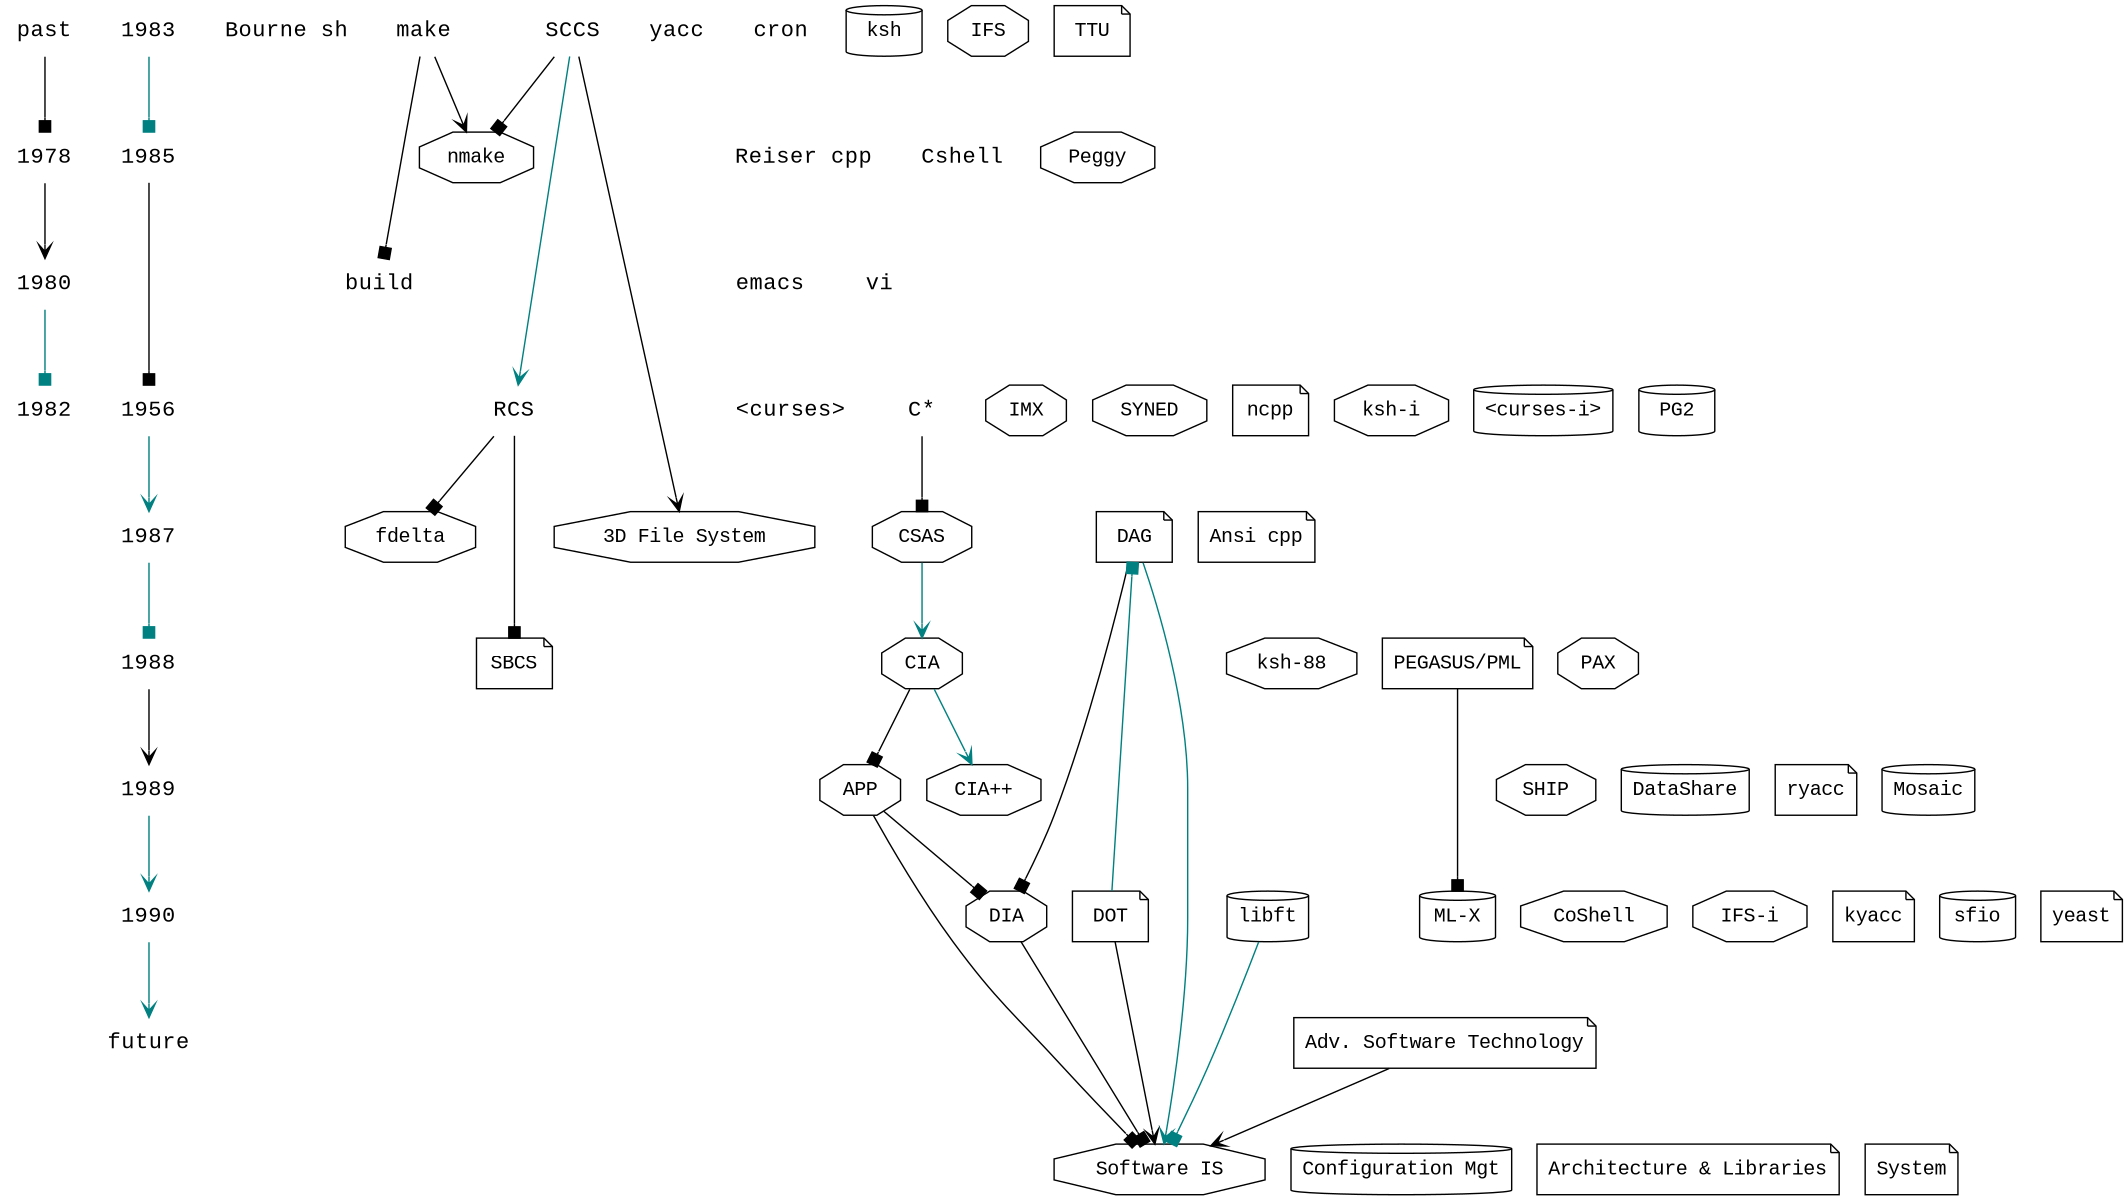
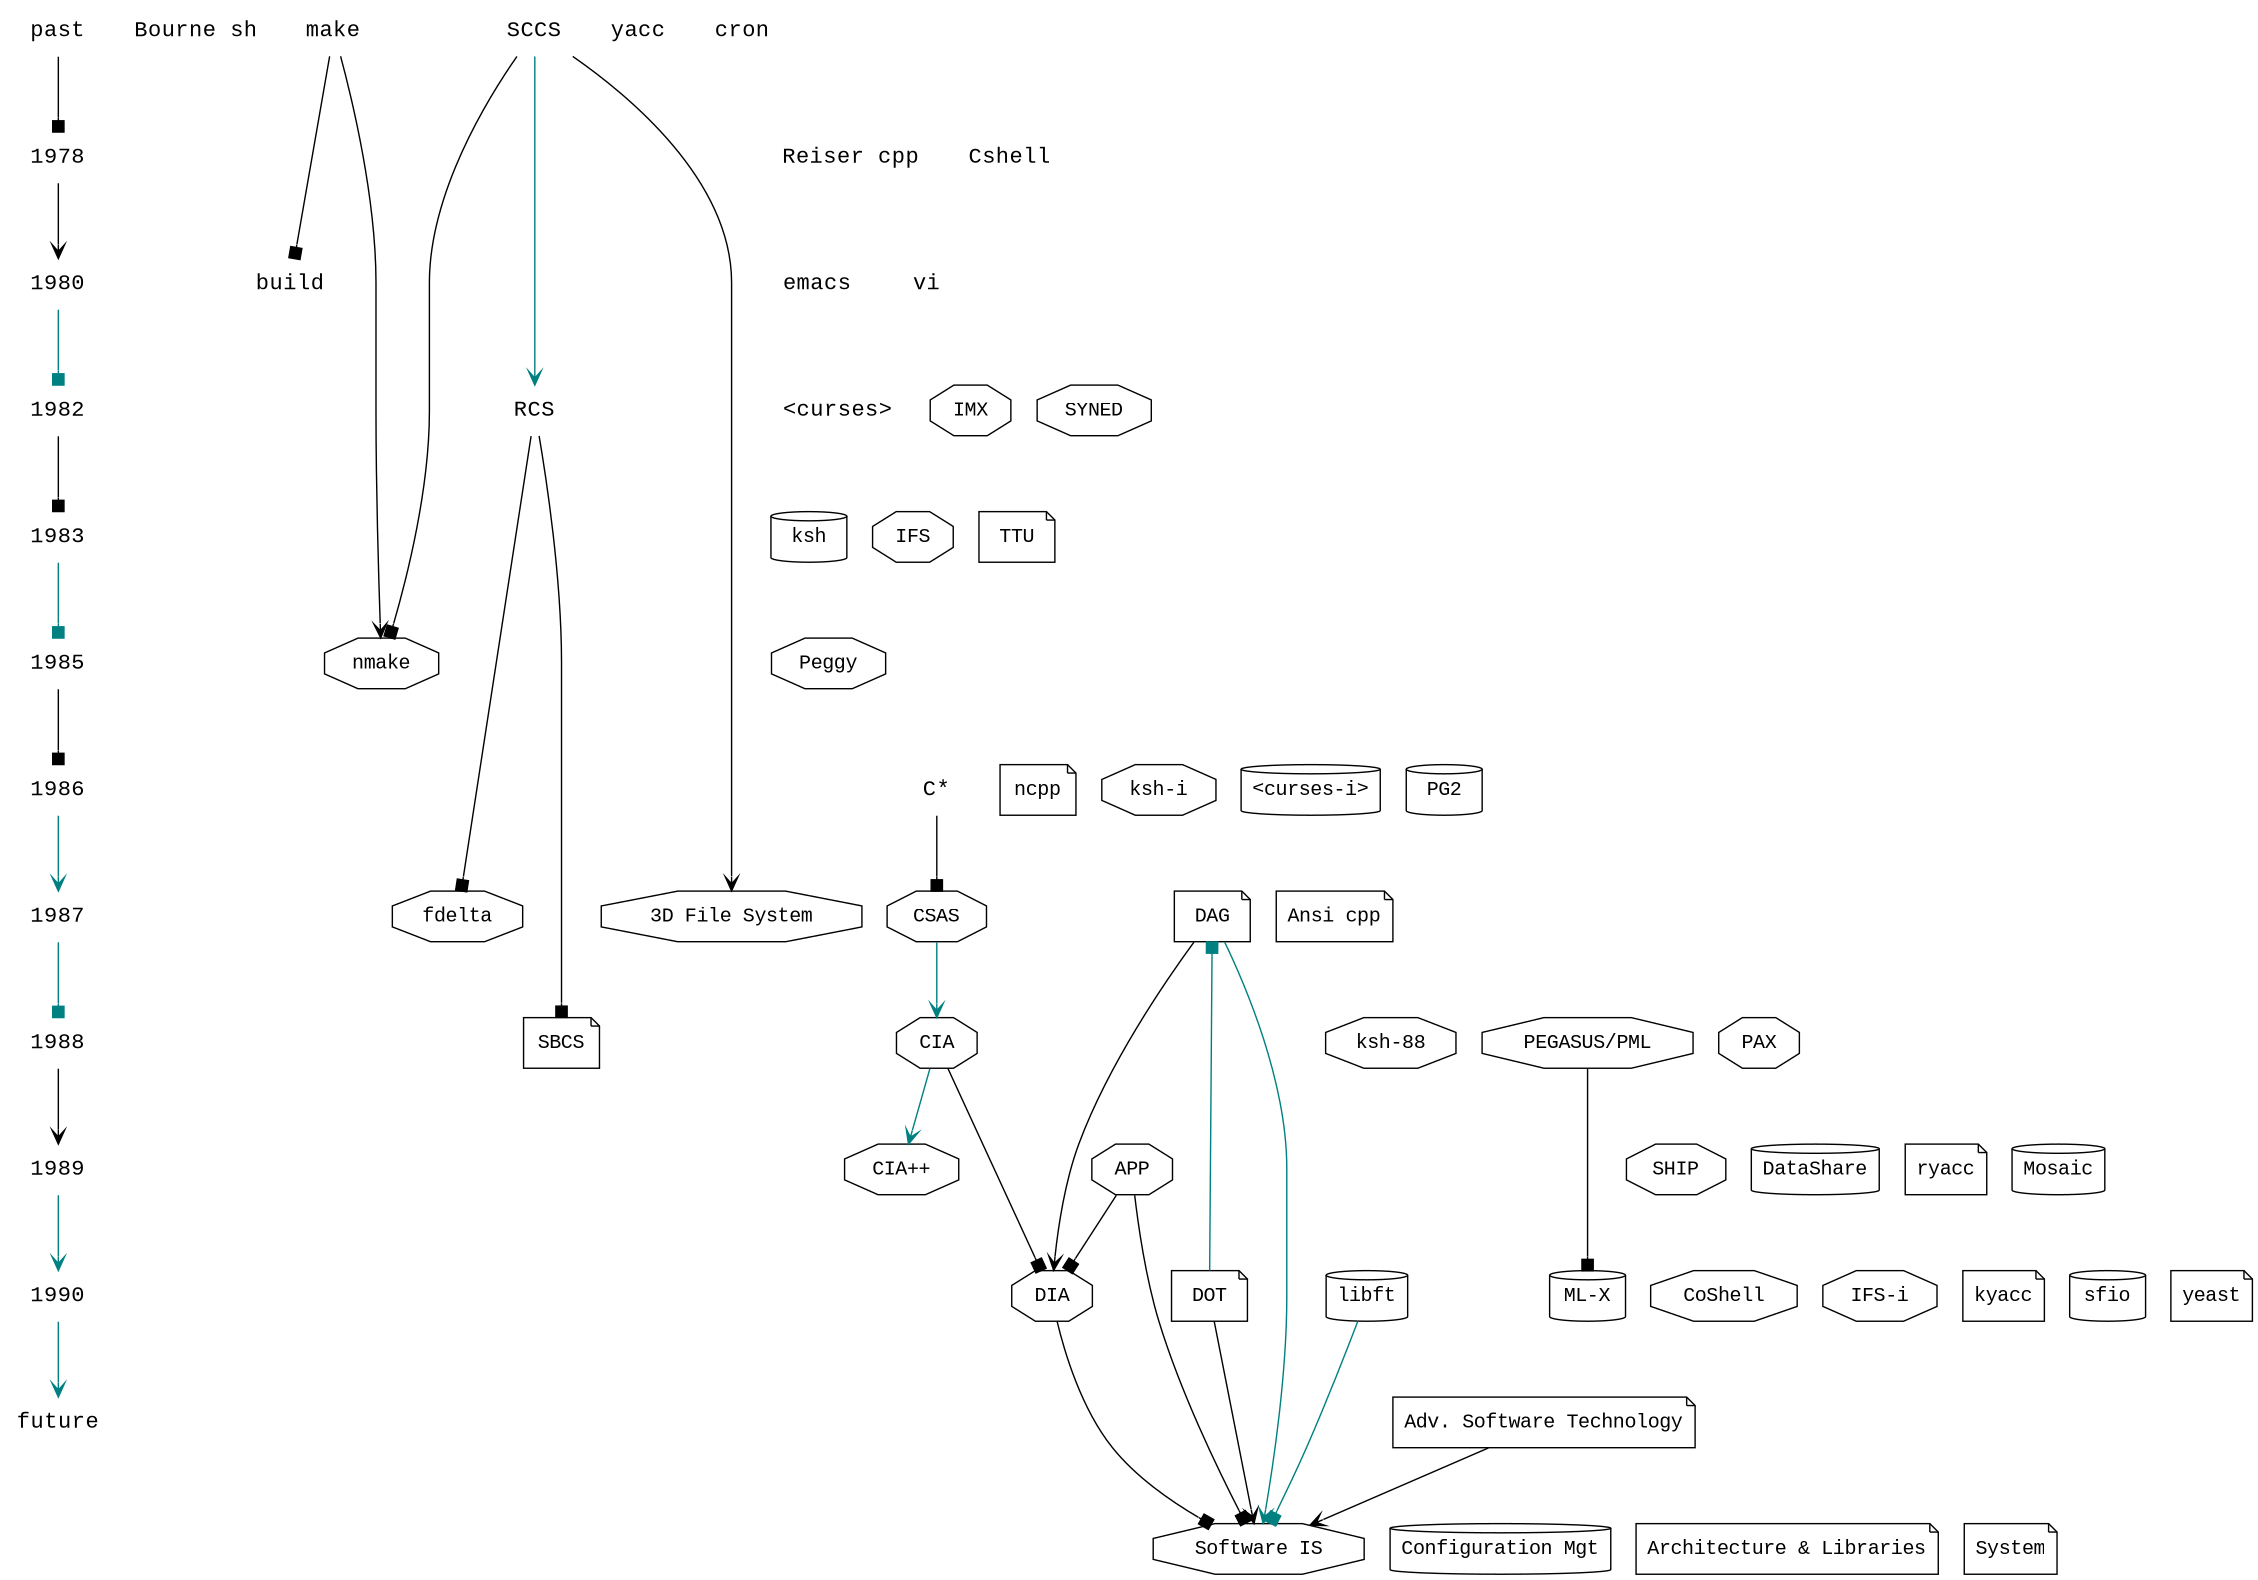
node "1956": label "1956" -> "1986"
edge "1982" -> "1983": added
node "PEGASUS/PML": shape note -> octagon
edge "CIA" -> "APP": now "CIA" -> "DIA"
edge "DAG" -> "DIA": arrowhead box -> vee
